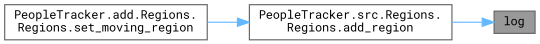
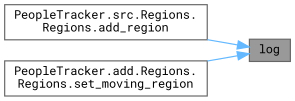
edge "PeopleTracker.add.Regions. Regions.set_moving_region" -> "PeopleTracker.src.Regions. Regions.add_region": now "PeopleTracker.add.Regions. Regions.set_moving_region" -> "log"
